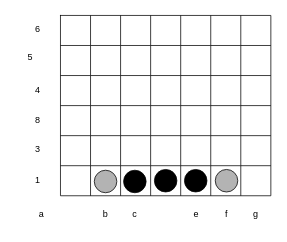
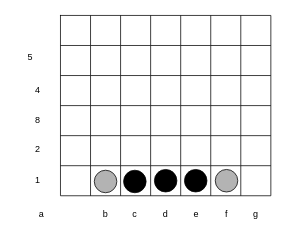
node "6": removed
node "3": label "3" -> "2"
node "d": added
